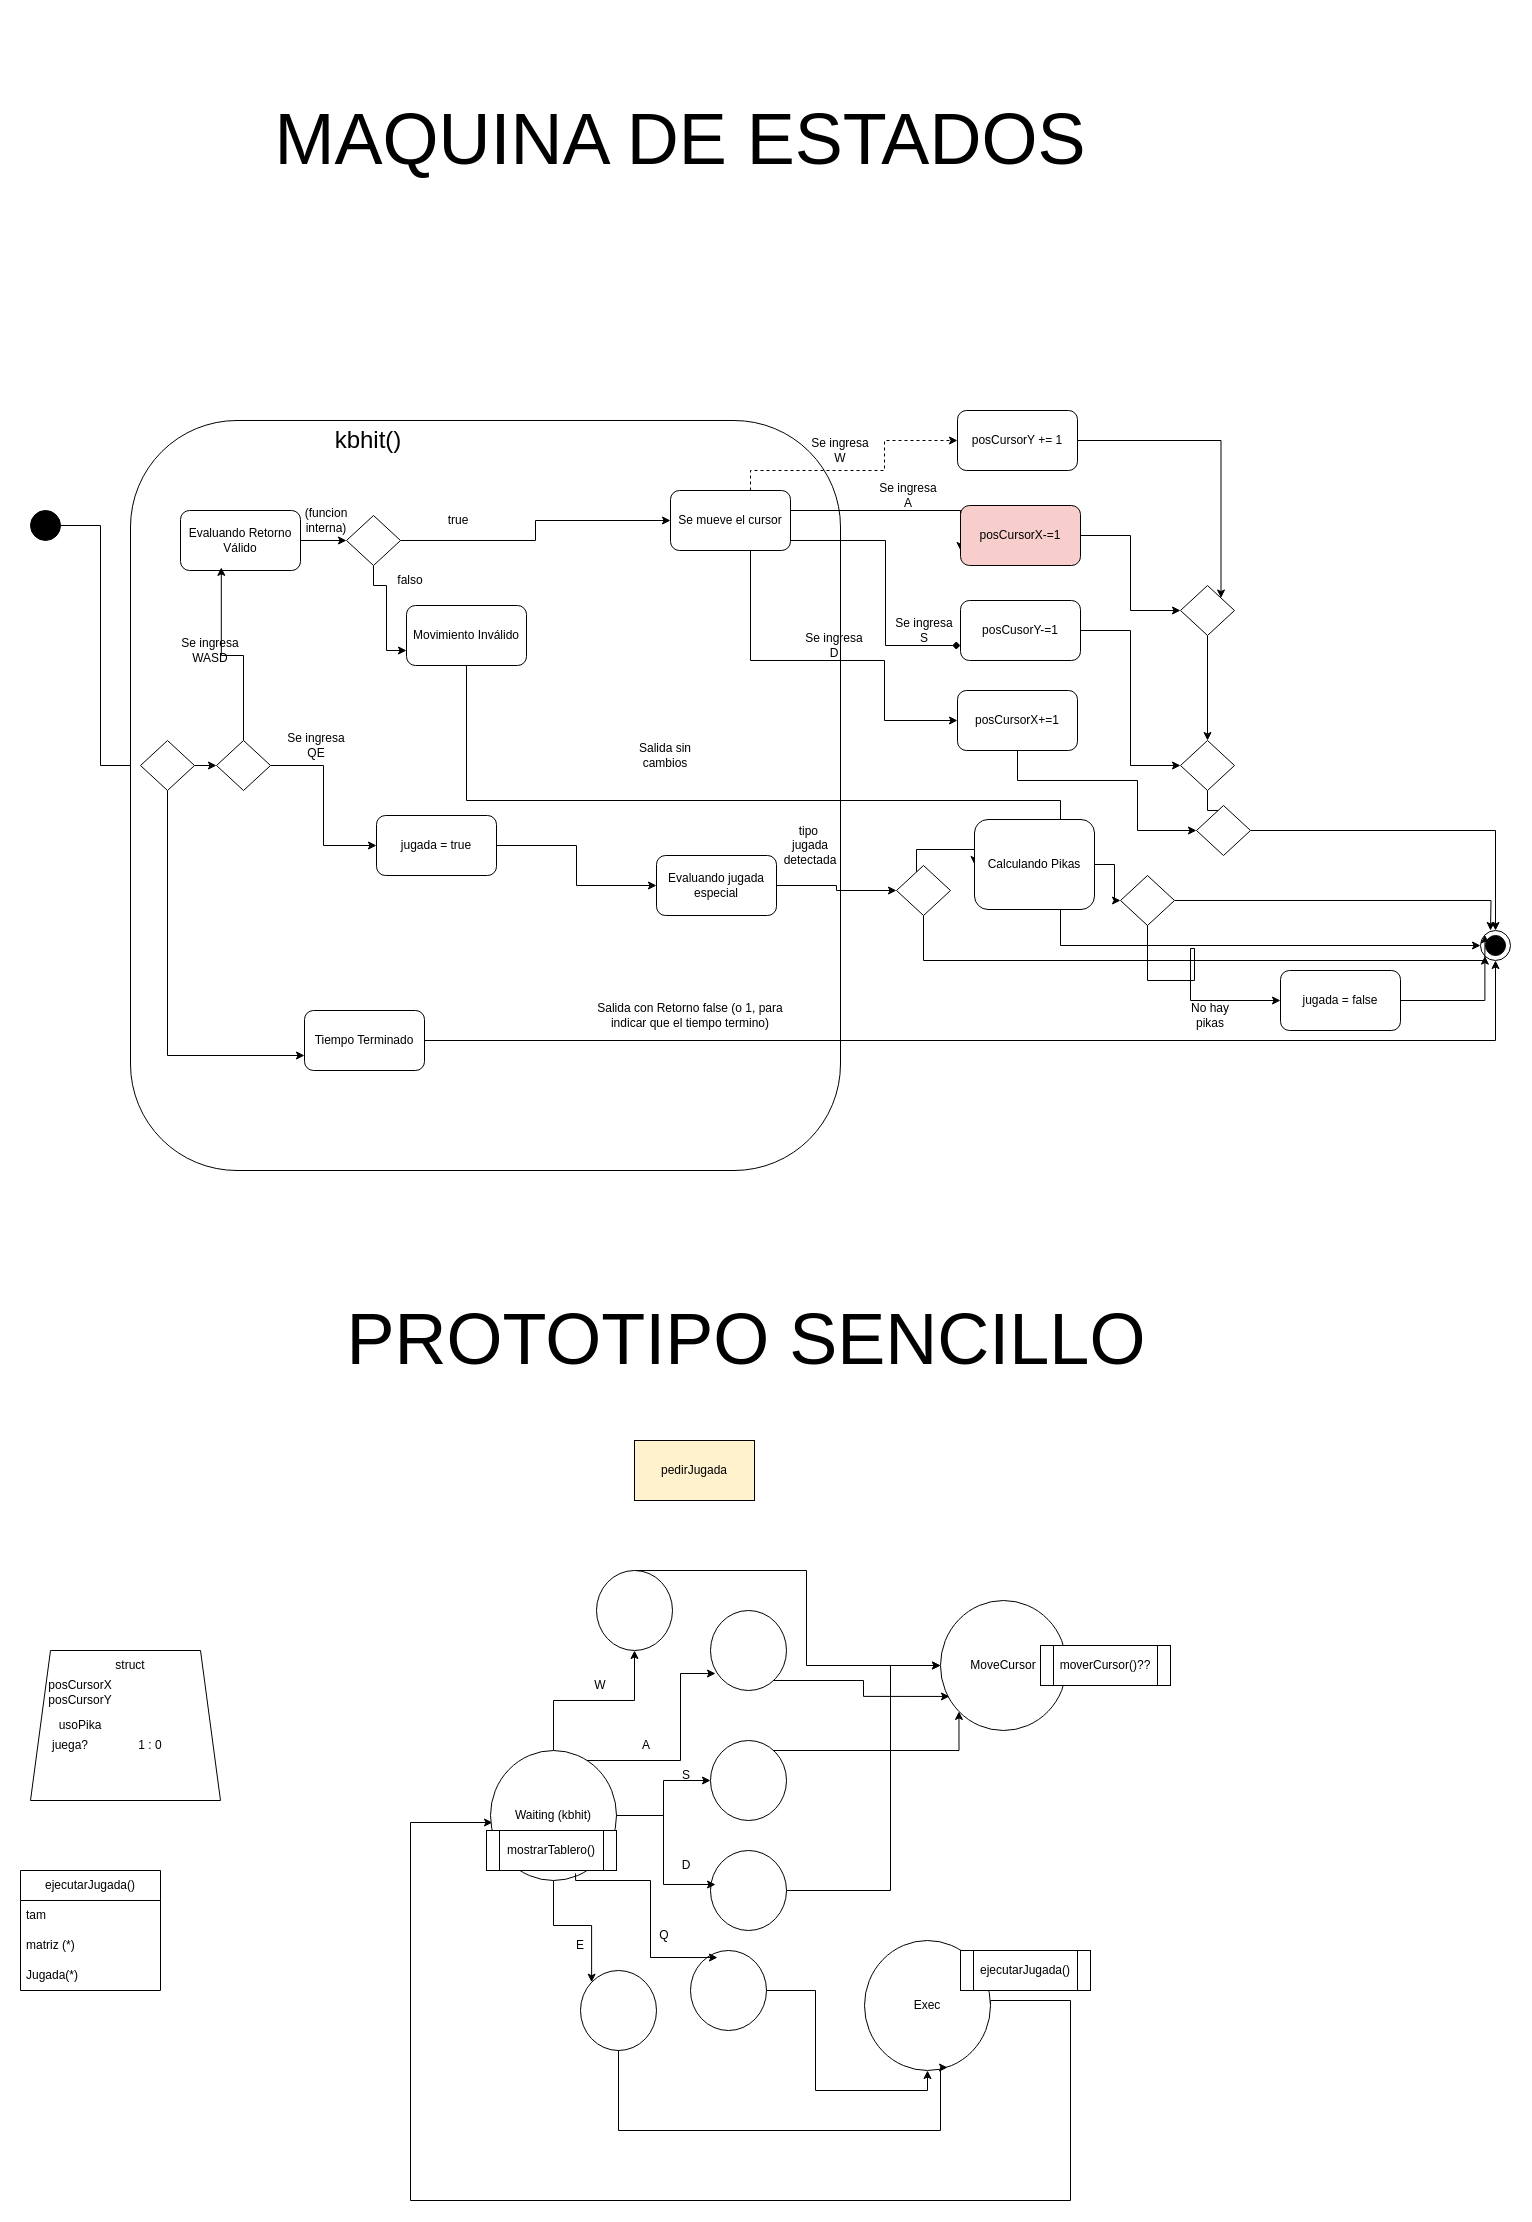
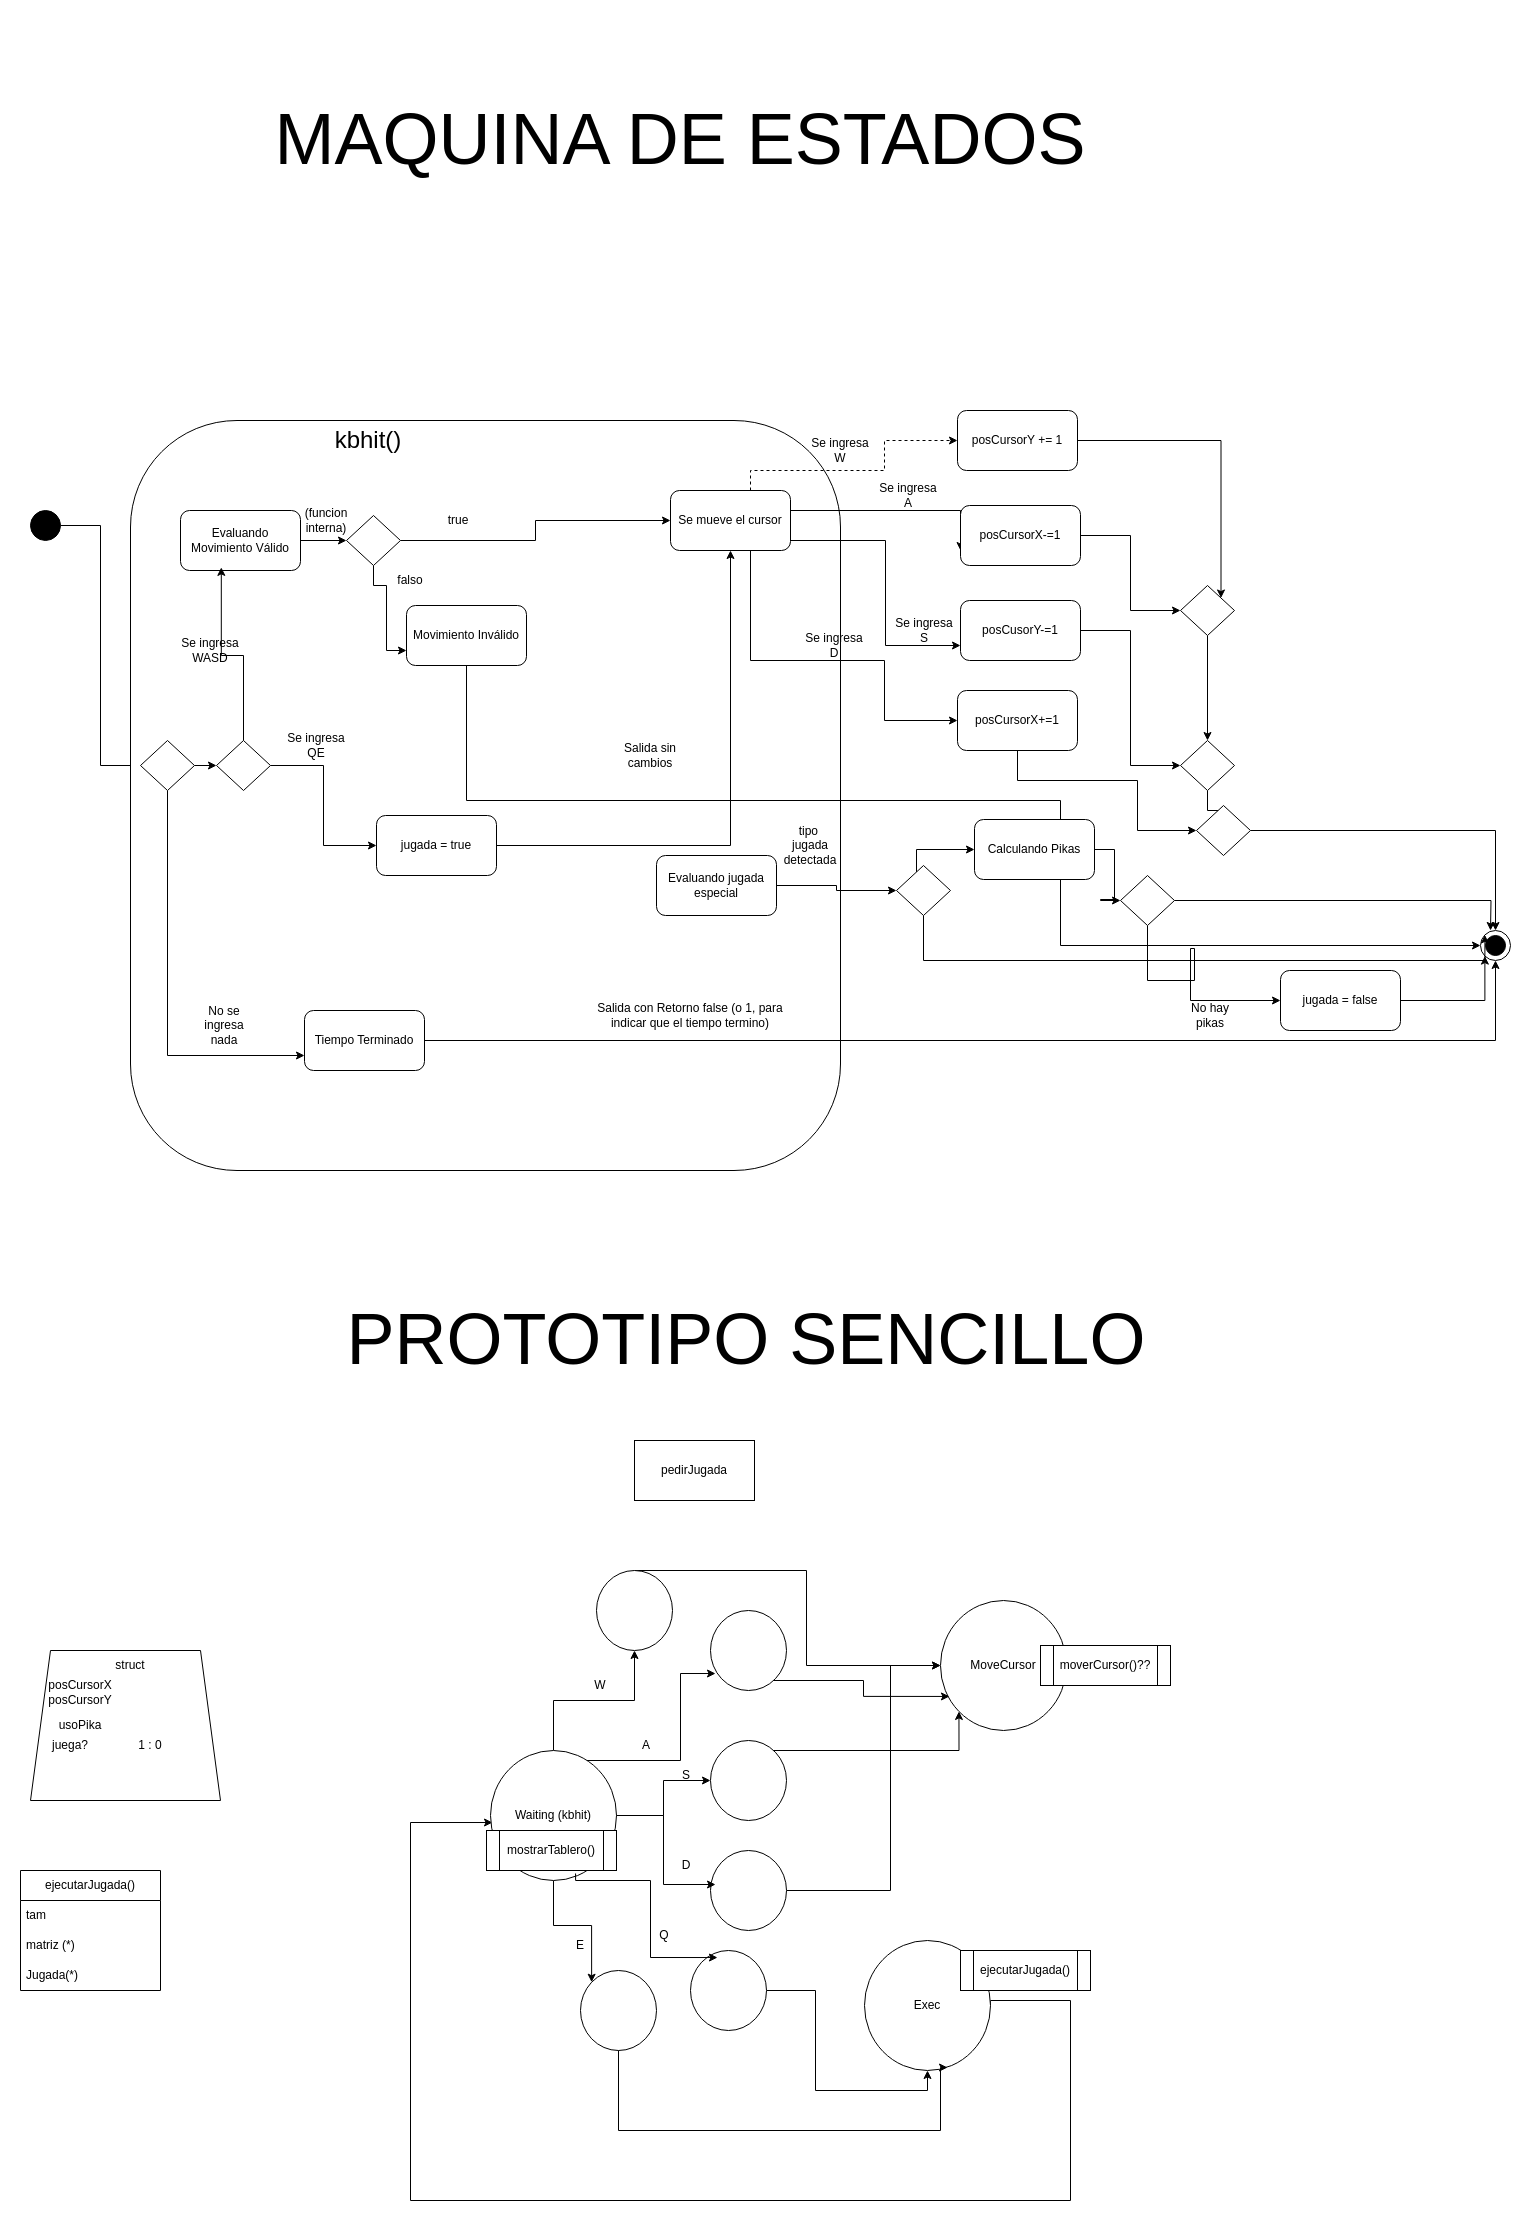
node "posCursorX-=1": fillcolor #f8cecc -> #ffffff
node "Evaluando Retorno Válido": label "Evaluando Retorno Válido" -> "Evaluando Movimiento Válido"
edge "Se mueve el cursor" -> "posCusorY-=1": arrowhead diamond -> classic
node "Salida sin cambios": moved (666, 756) -> (651, 756)
node "Calculando Pikas": size 120x90 -> 120x60
edge "jugada = true" -> "Evaluando jugada especial": now "jugada = true" -> "Se mueve el cursor"
node "No se ingresa nada": added
node "pedirJugada": fillcolor #fff2cc -> #ffffff
